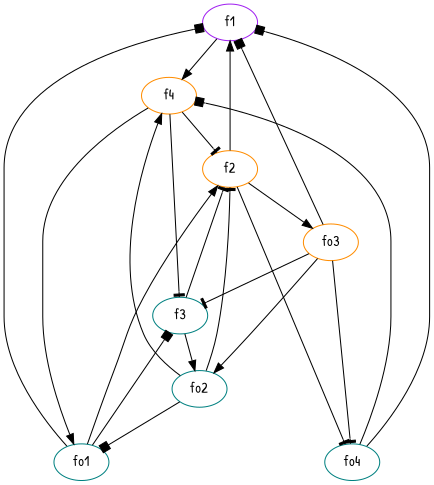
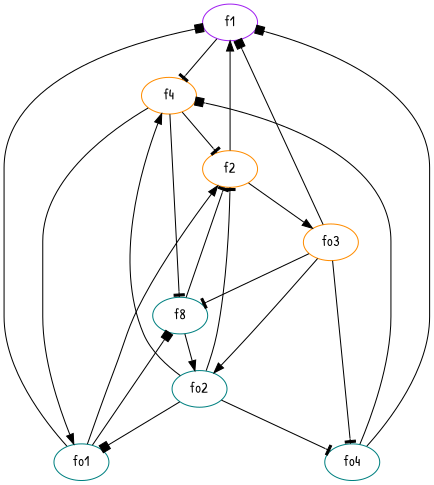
edge "f1" -> "f4": arrowhead normal -> tee
edge "f2" -> "fo4": now "fo2" -> "fo4"
node "f3": label "f3" -> "f8"
